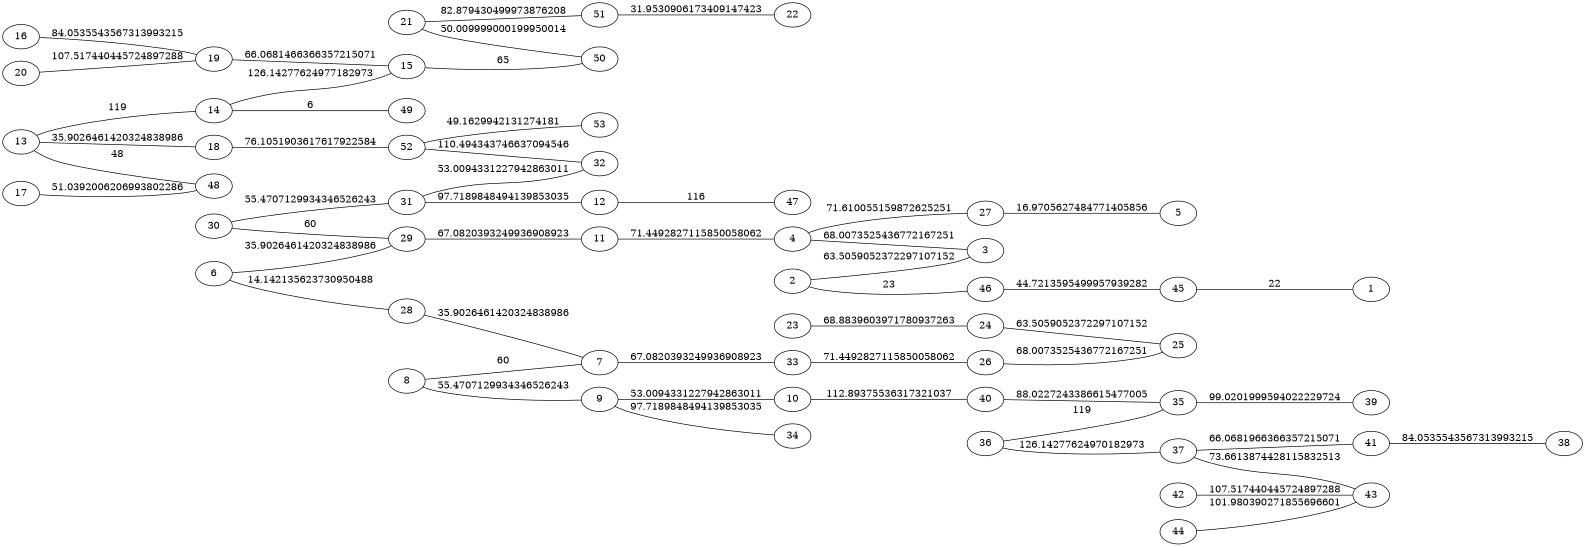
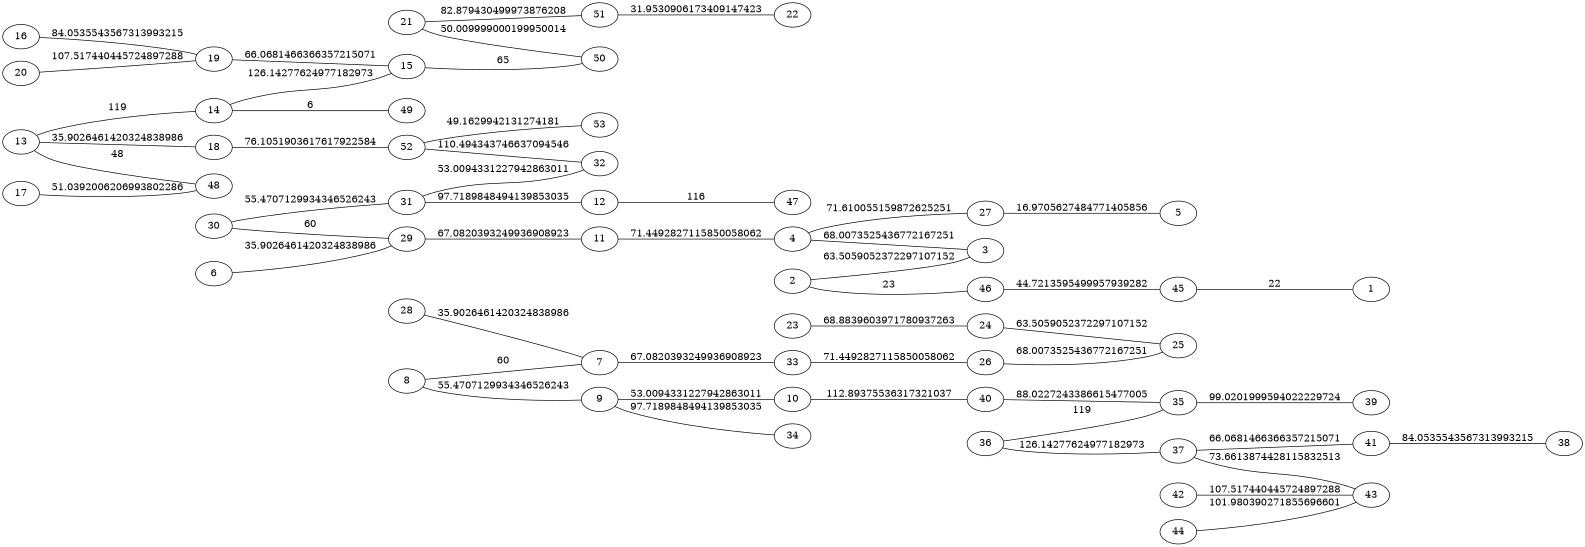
edge "6" -- "28": removed, label "14.142135623730950488"
edge "41" -- "37": label "66.0681966366357215071" -> "66.0681466366357215071"
edge "36" -- "37": label "126.14277624970182973" -> "126.14277624977182973"
